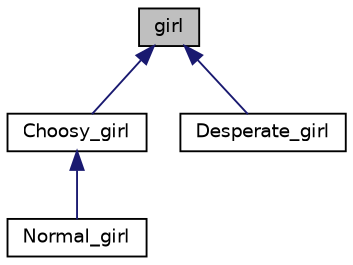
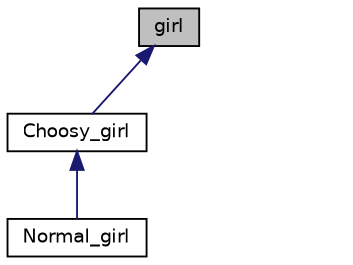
node "Desperate_girl": removed
